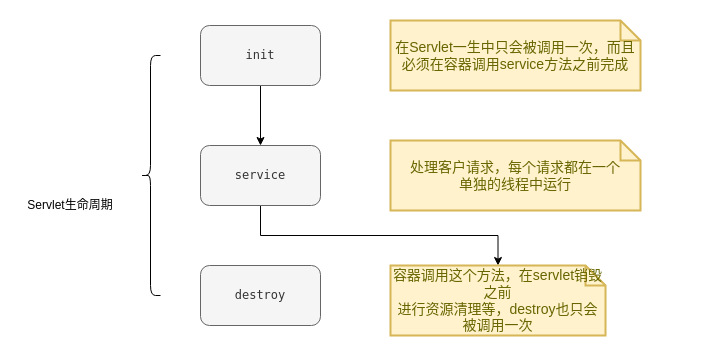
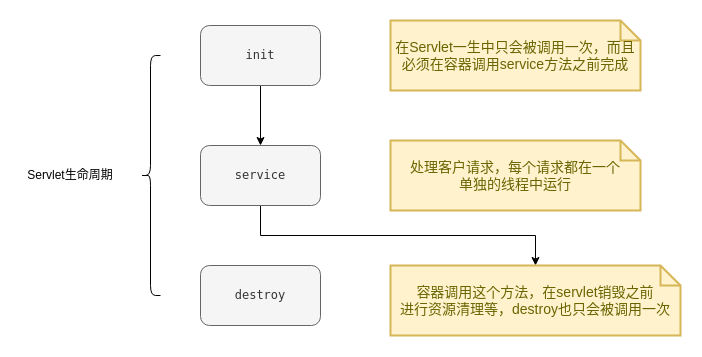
node "Servlet生命周期": moved (71, 206) -> (71, 176)
node "容器调用这个方法，在servlet销毁之前 进行资源清理等，destroy也只会被调用一次": size 215x70 -> 290x70
